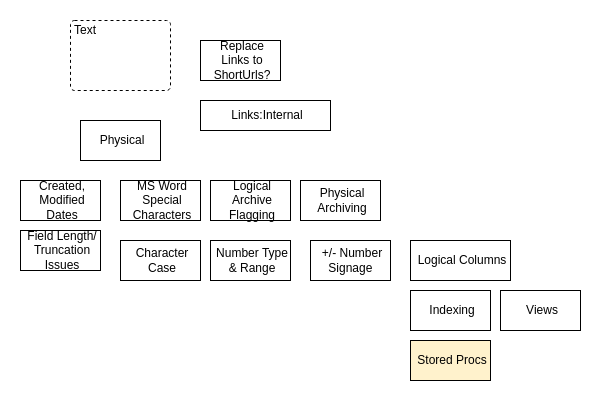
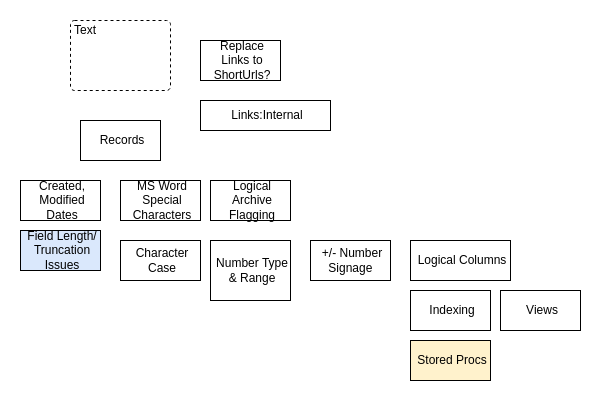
node "Physical": label "Physical" -> "Records"
node "Physical Archiving": removed
node "Field Length/ Truncation Issues": fillcolor #ffffff -> #dae8fc
node "Number Type & Range": size 80x40 -> 80x60
